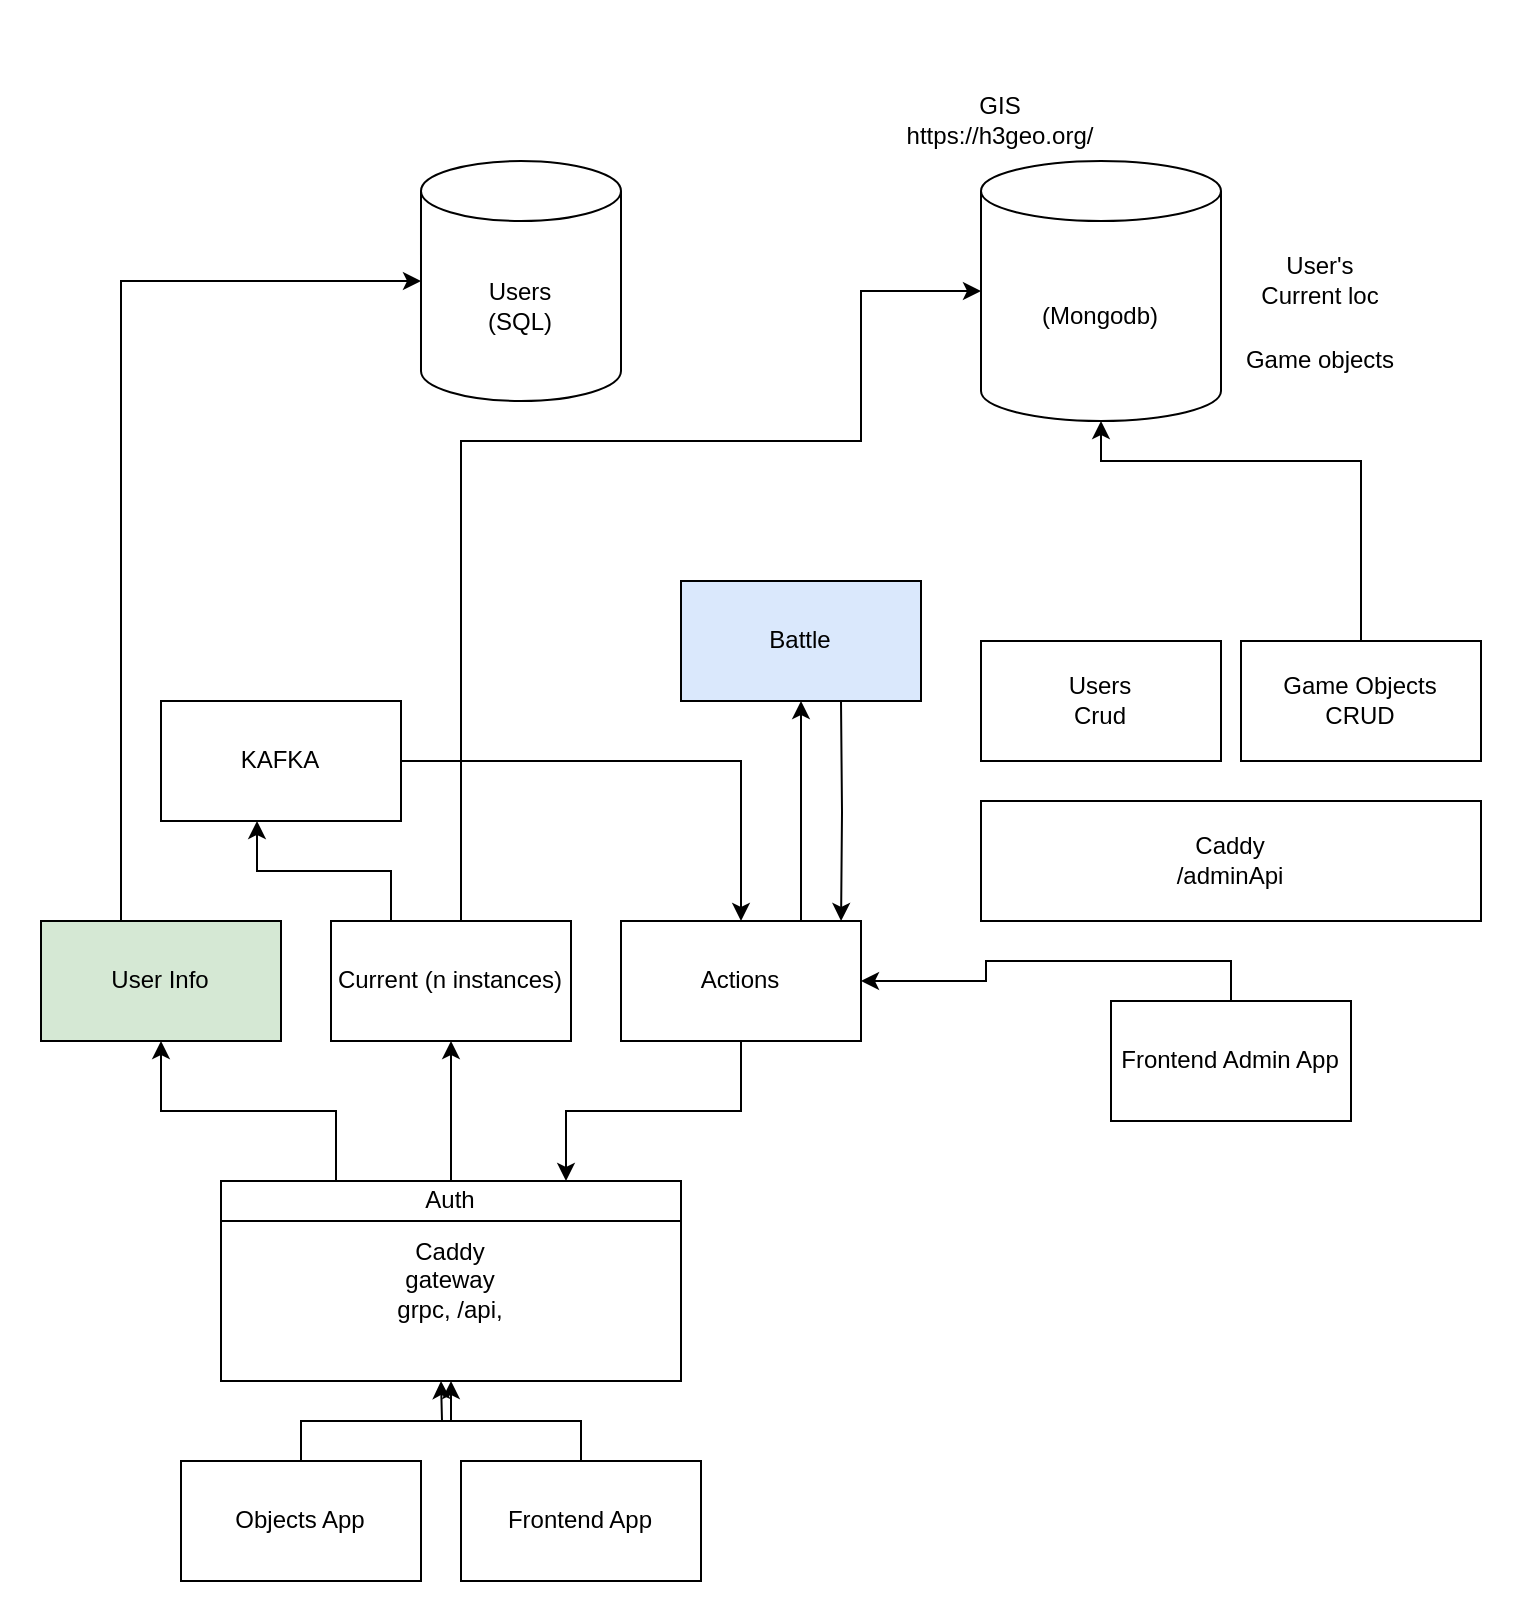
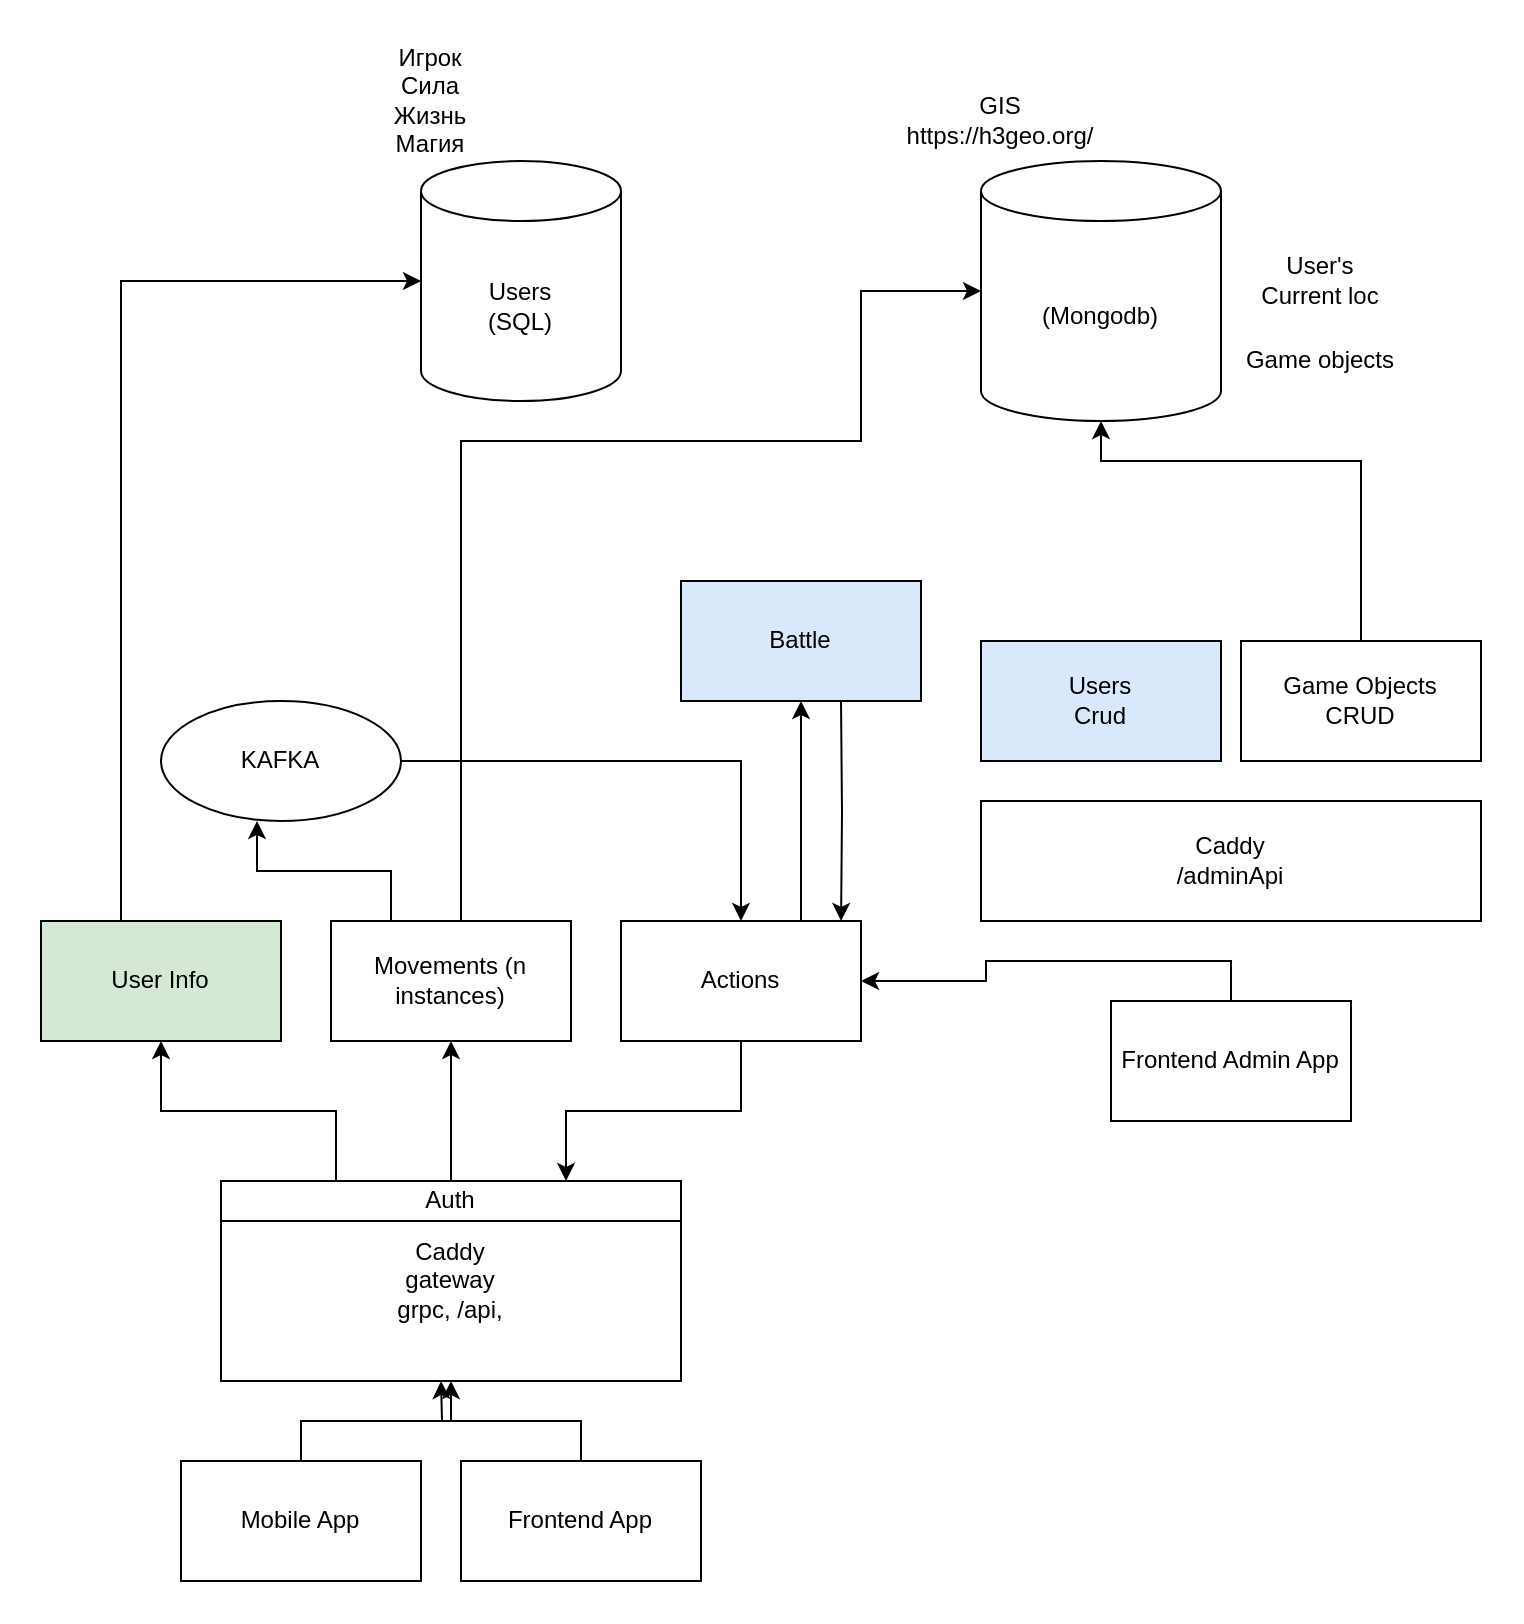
node "Игрок Сила Жизнь Магия": added
node "Users Crud": fillcolor #ffffff -> #dae8fc
node "KAFKA": shape rectangle -> ellipse
node "Current (n instances)": label "Current (n instances)" -> "Movements (n instances)"
node "Objects App": label "Objects App" -> "Mobile App"
